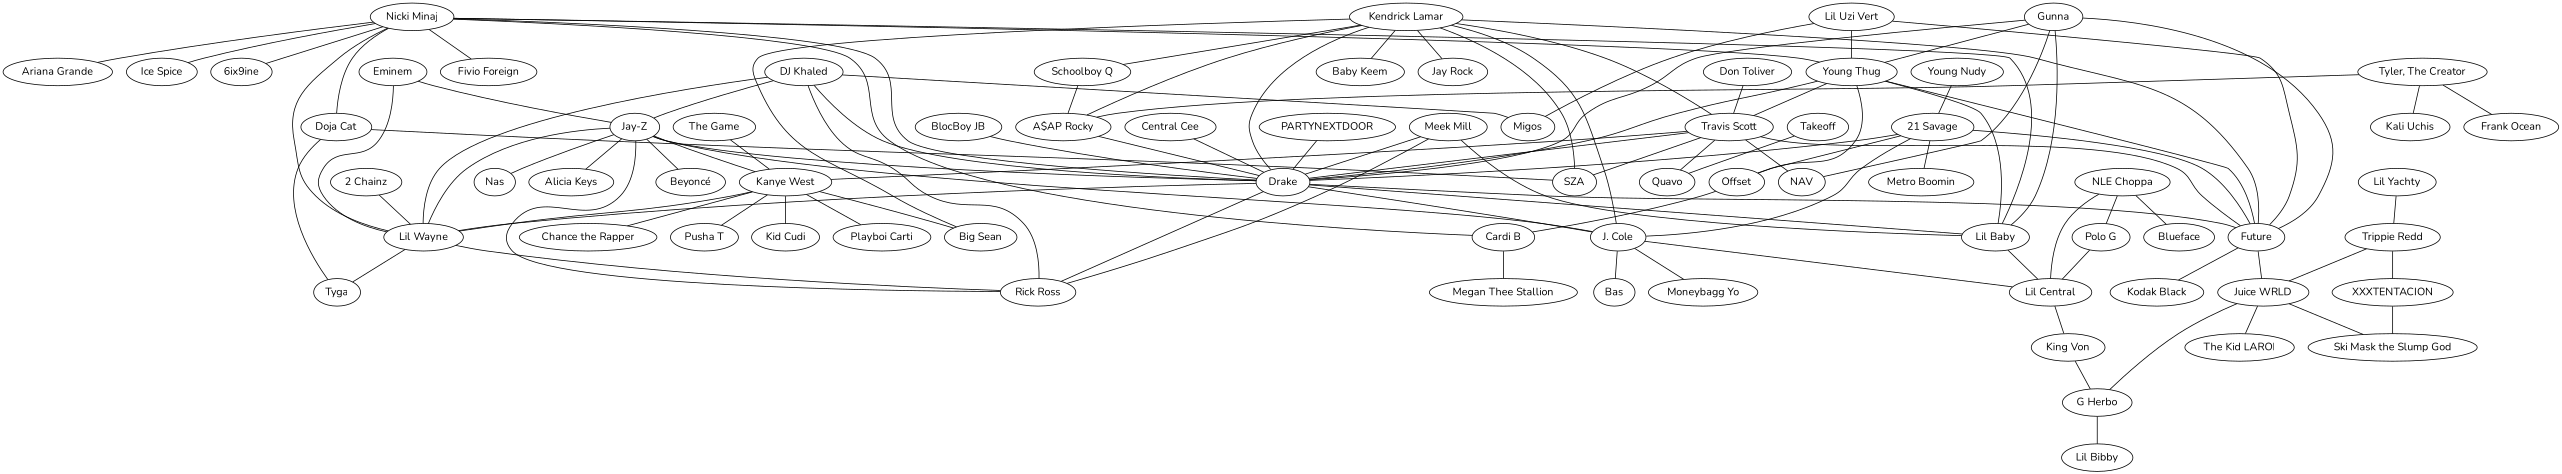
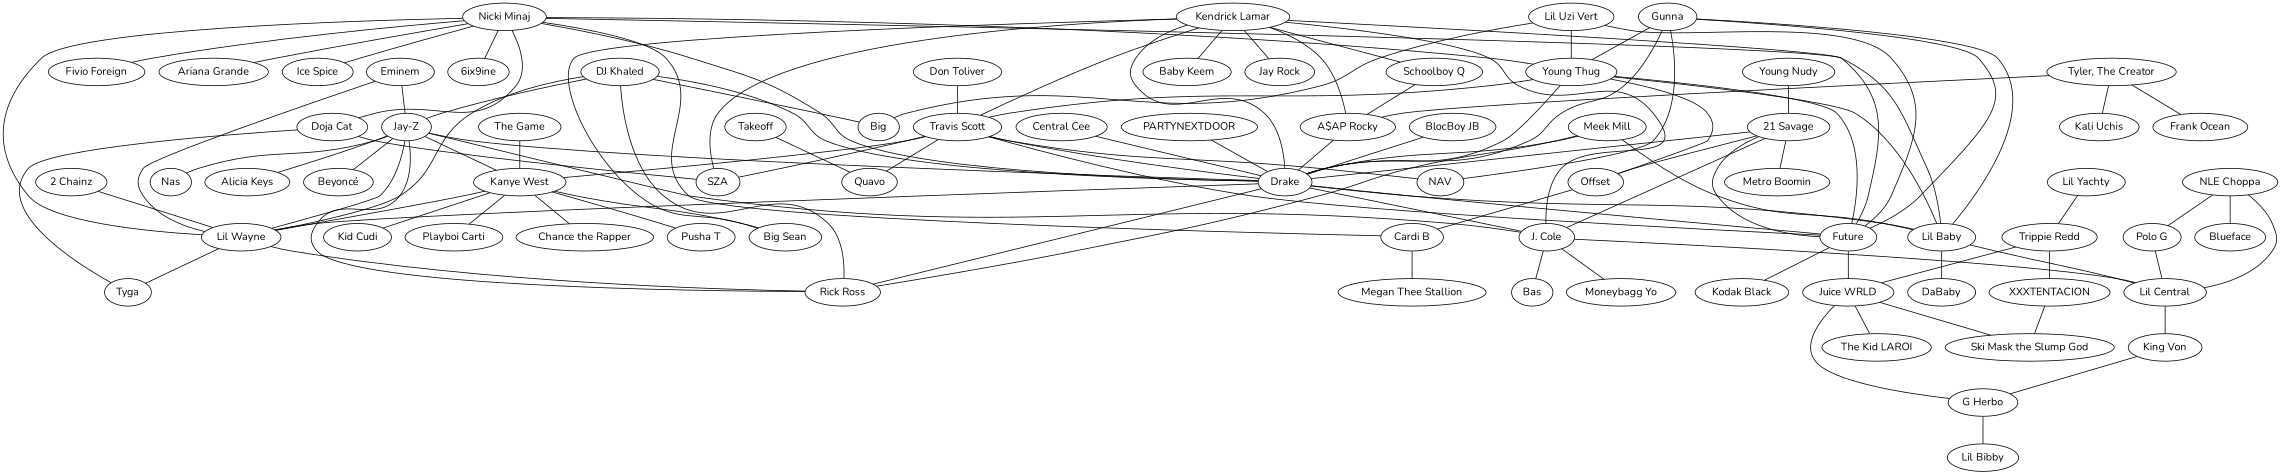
node "Migos": label "Migos" -> "Big"
node "DaBaby": added
